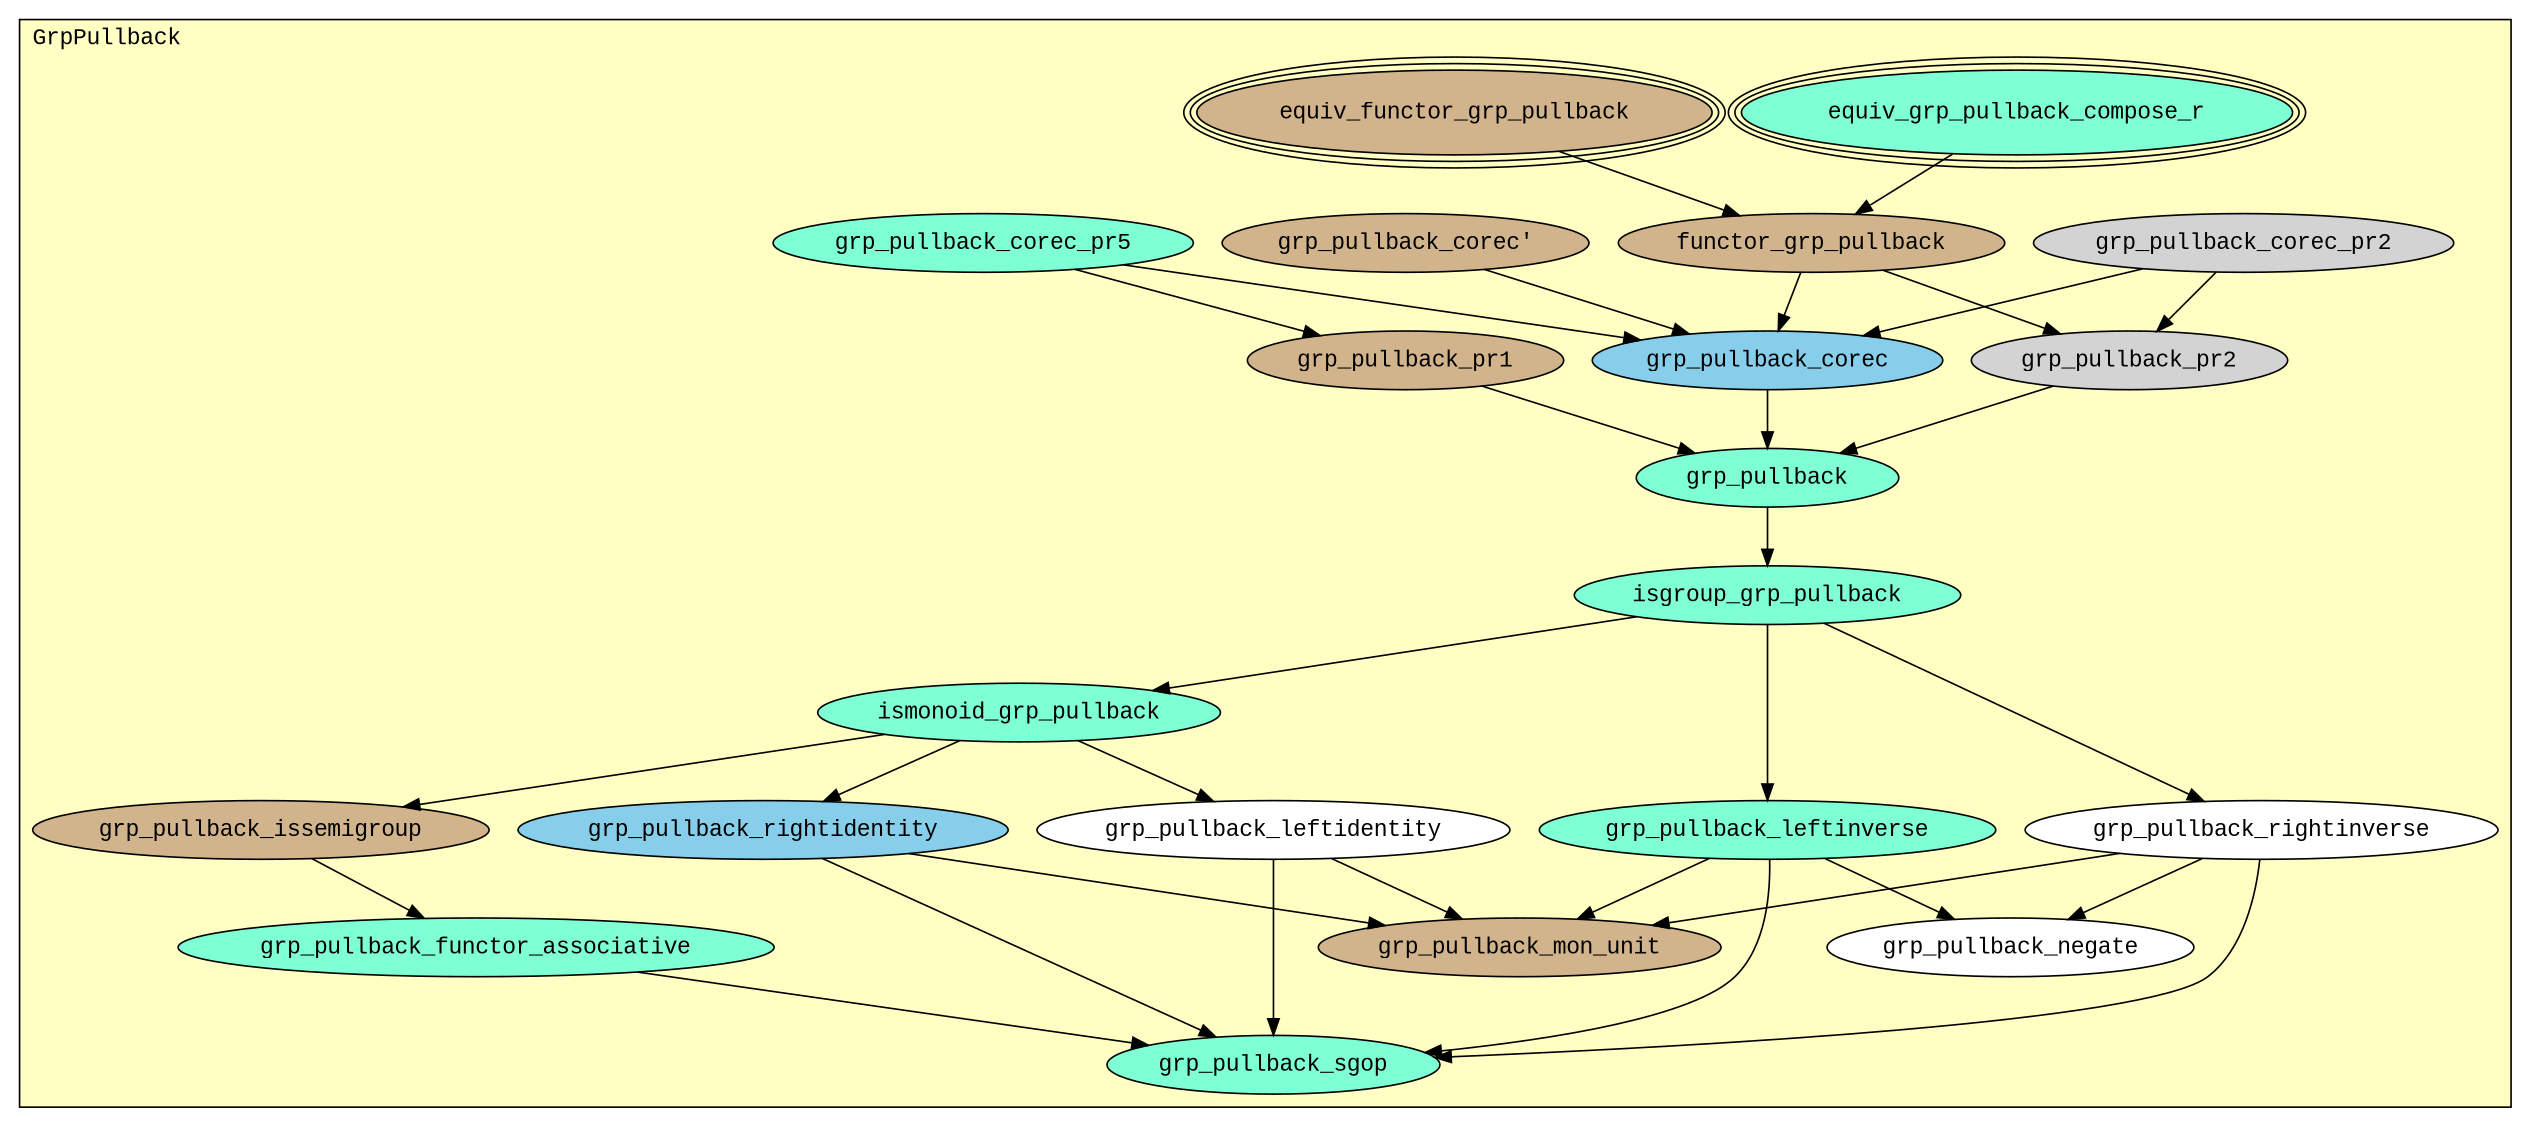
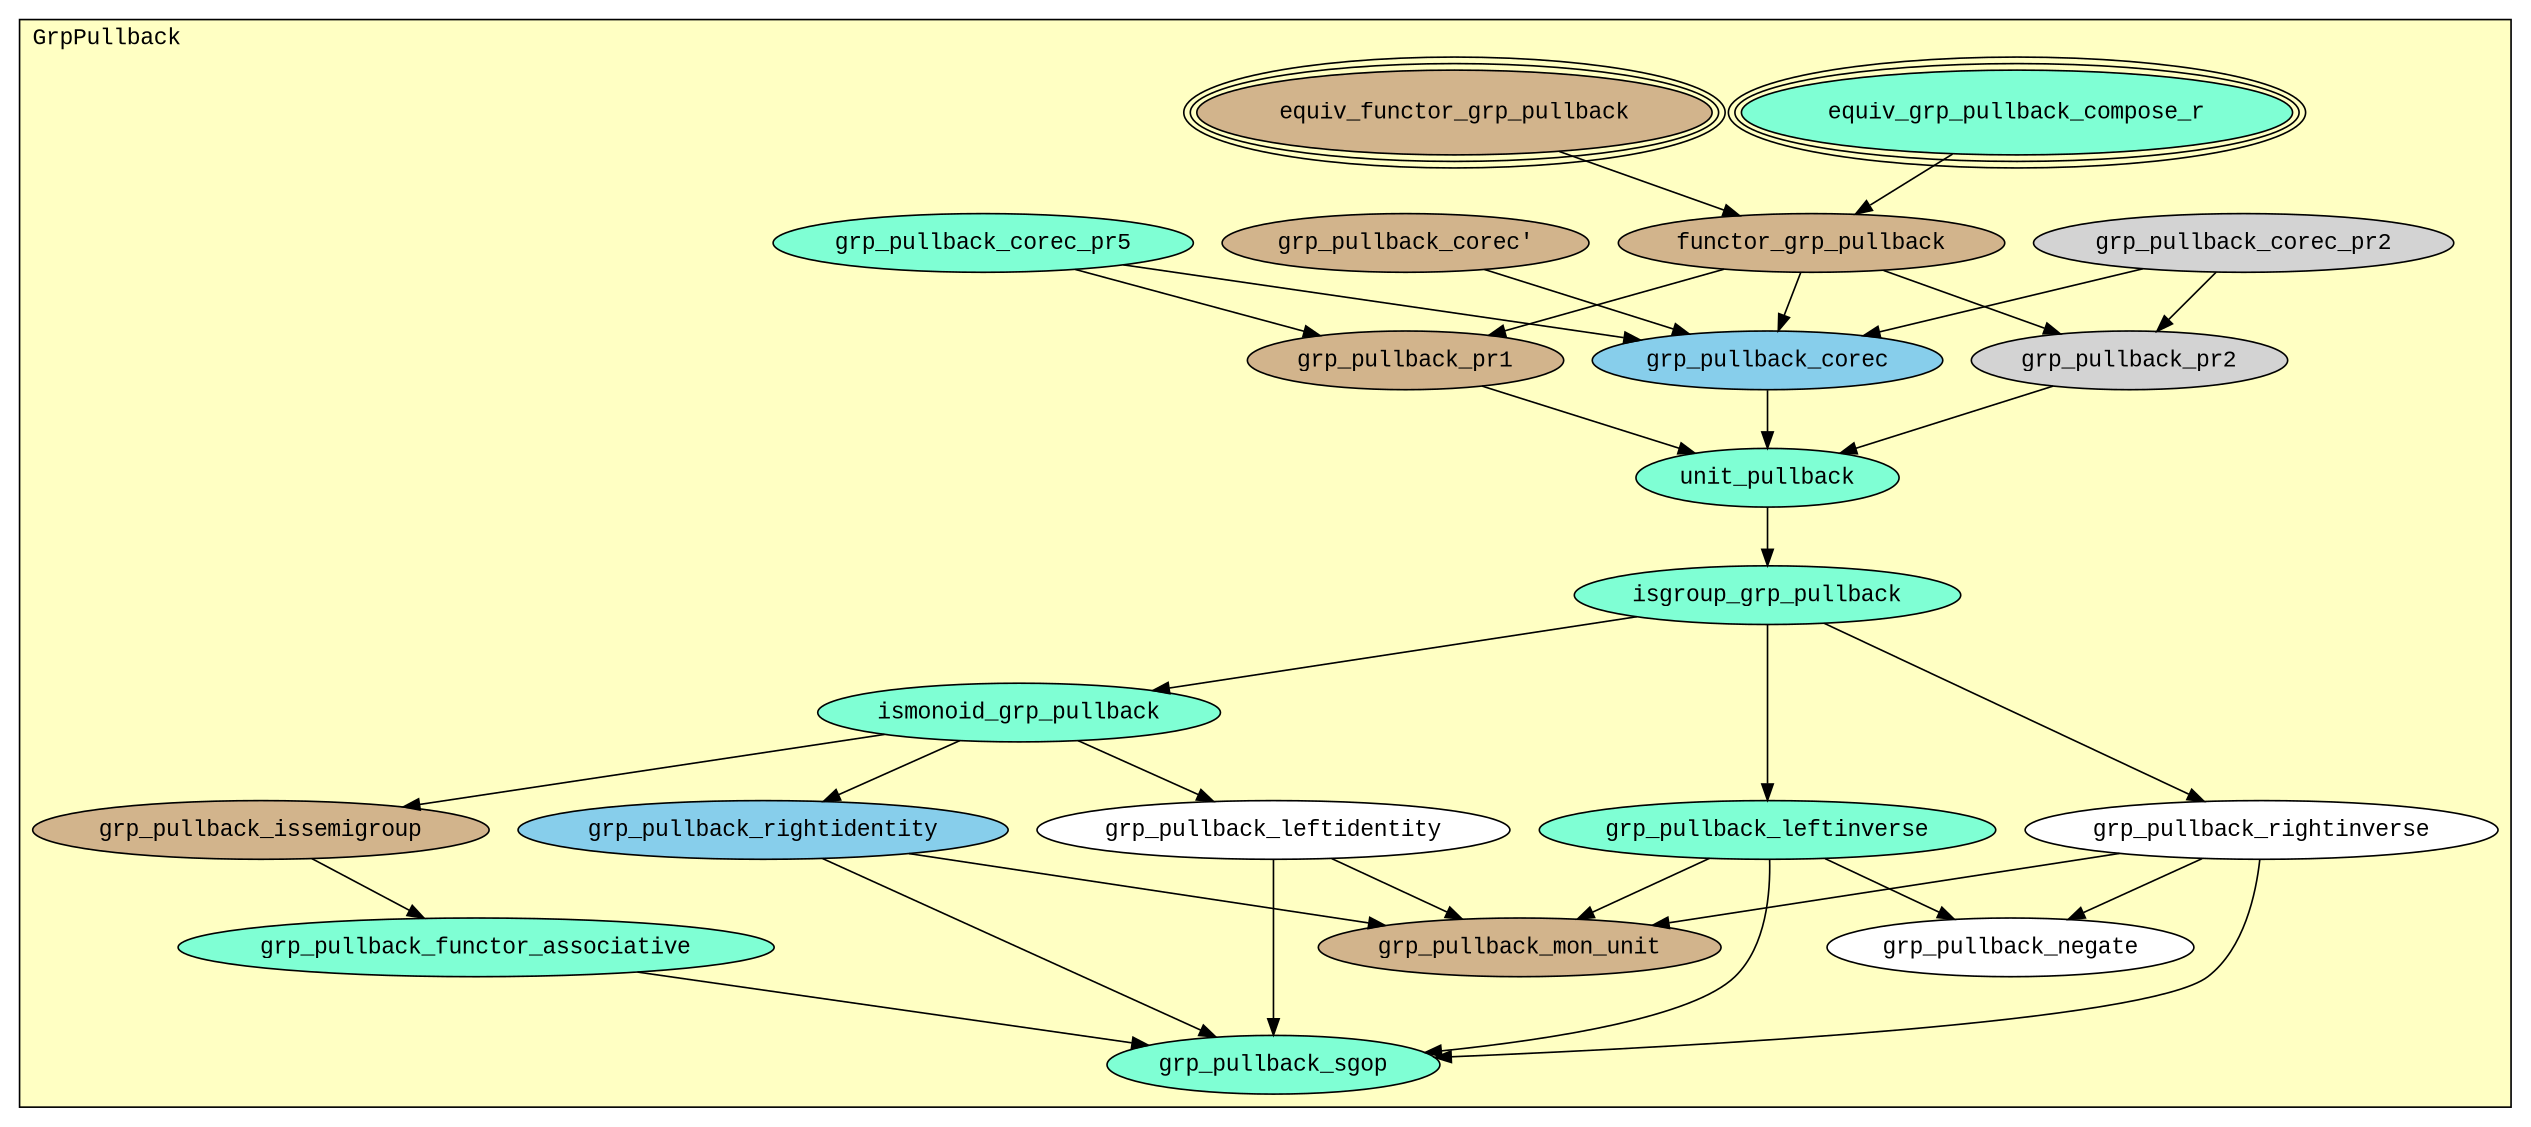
edge "functor_grp_pullback" -> "grp_pullback_pr1": added
node "grp_pullback": label "grp_pullback" -> "unit_pullback"
